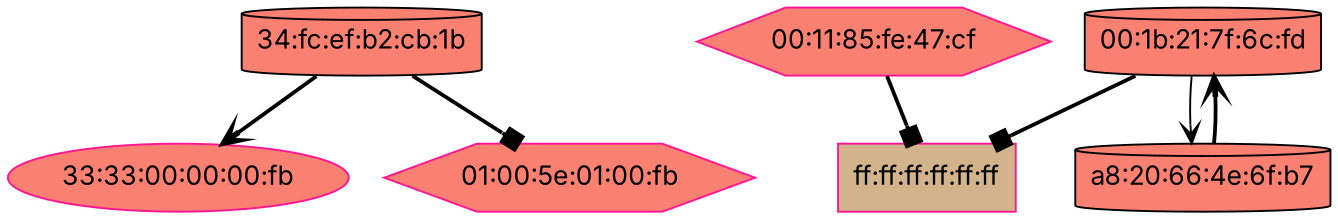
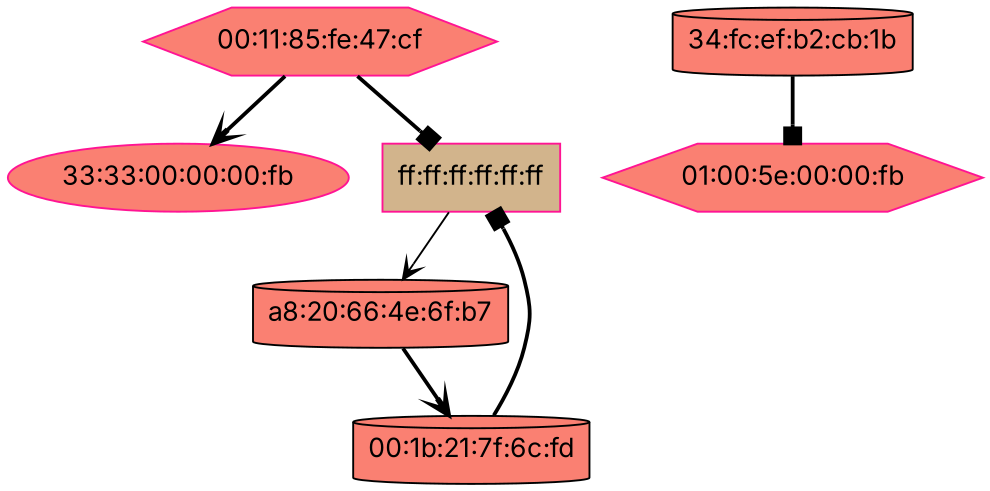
edge "00:1b:21:7f:6c:fd" -> "a8:20:66:4e:6f:b7": now "ff:ff:ff:ff:ff:ff" -> "a8:20:66:4e:6f:b7"
edge "34:fc:ef:b2:cb:1b" -> "33:33:00:00:00:fb": now "00:11:85:fe:47:cf" -> "33:33:00:00:00:fb"
node "01:00:5e:01:00:fb": label "01:00:5e:01:00:fb" -> "01:00:5e:00:00:fb"
